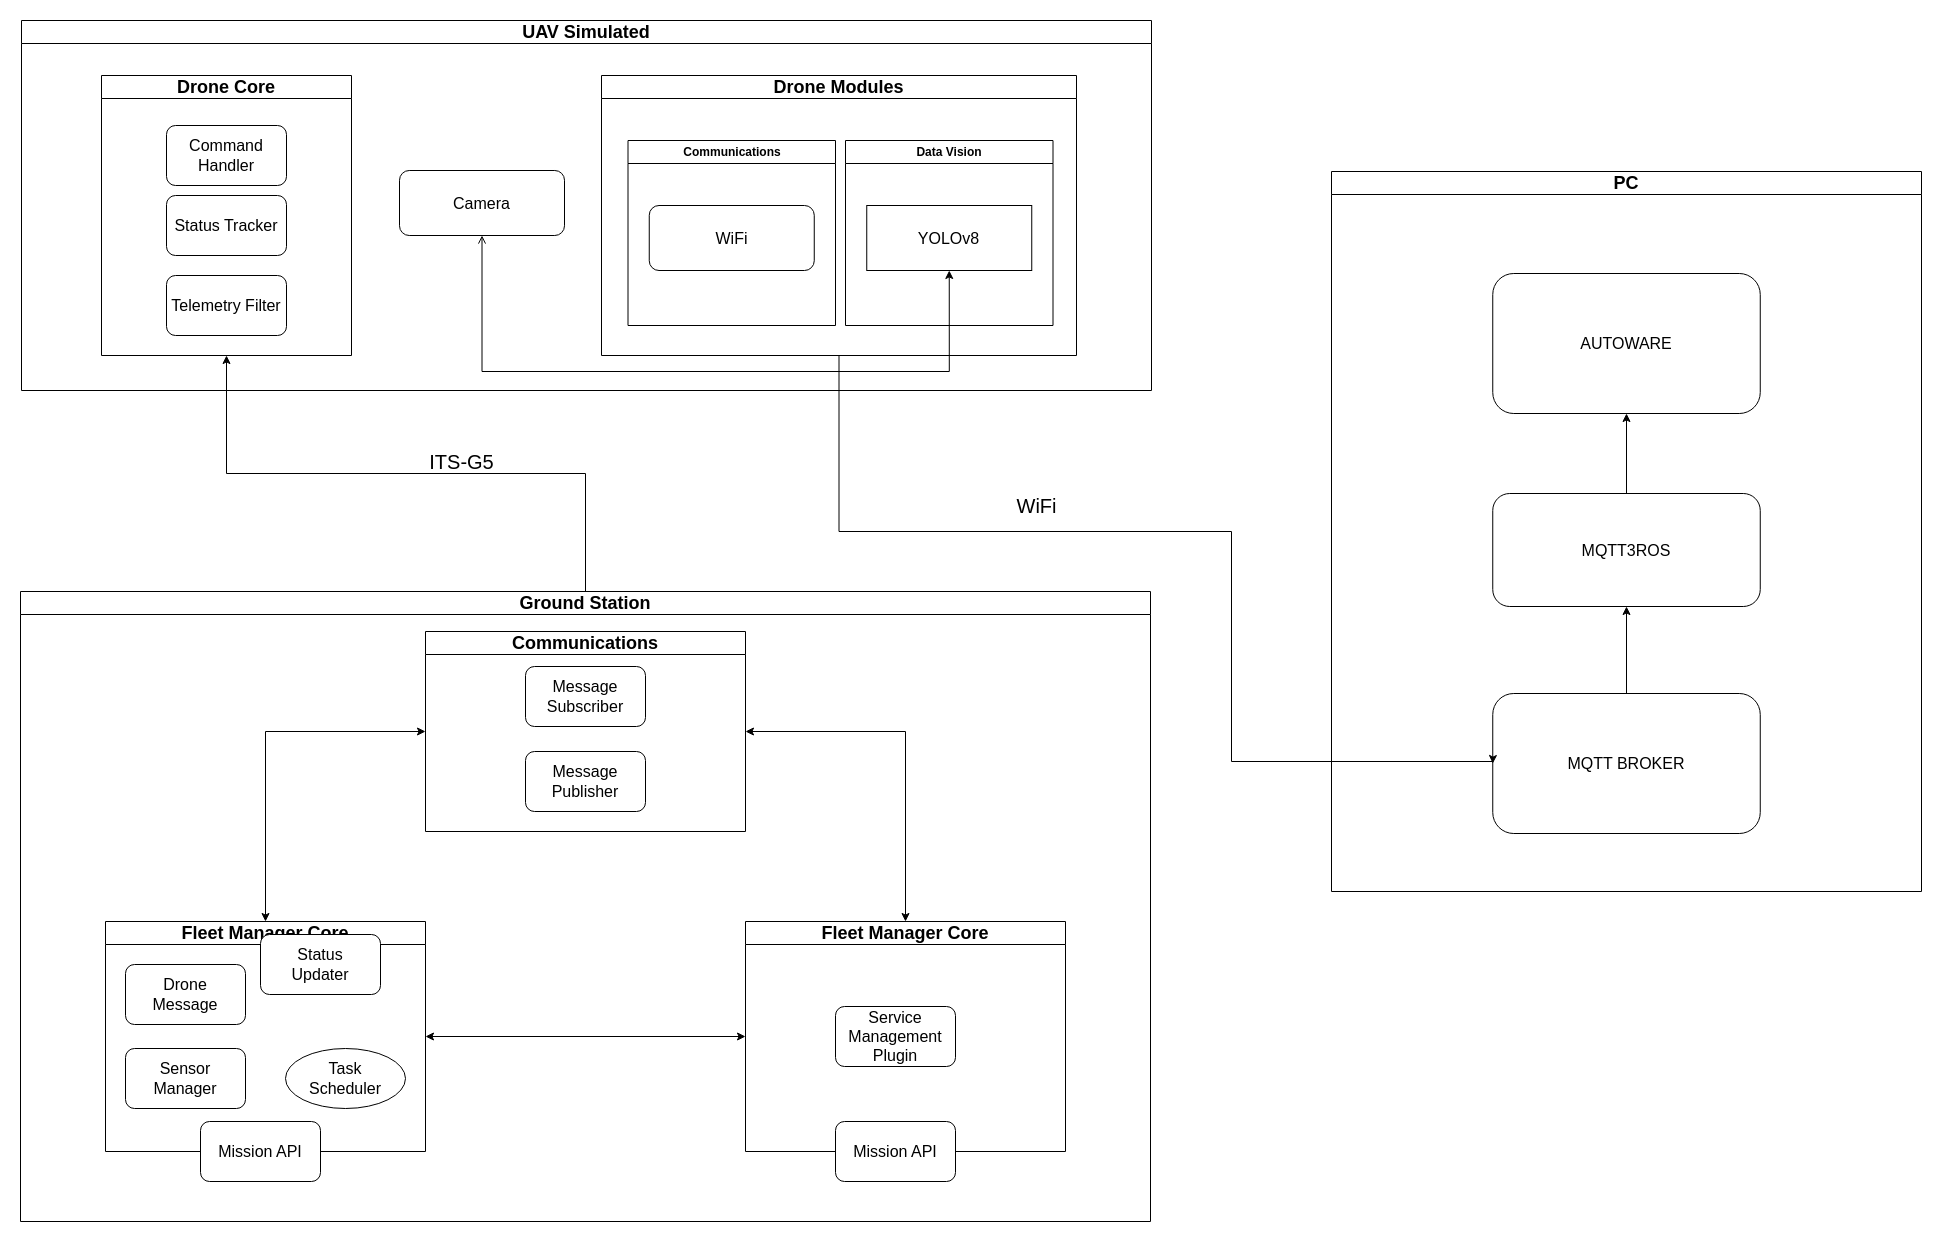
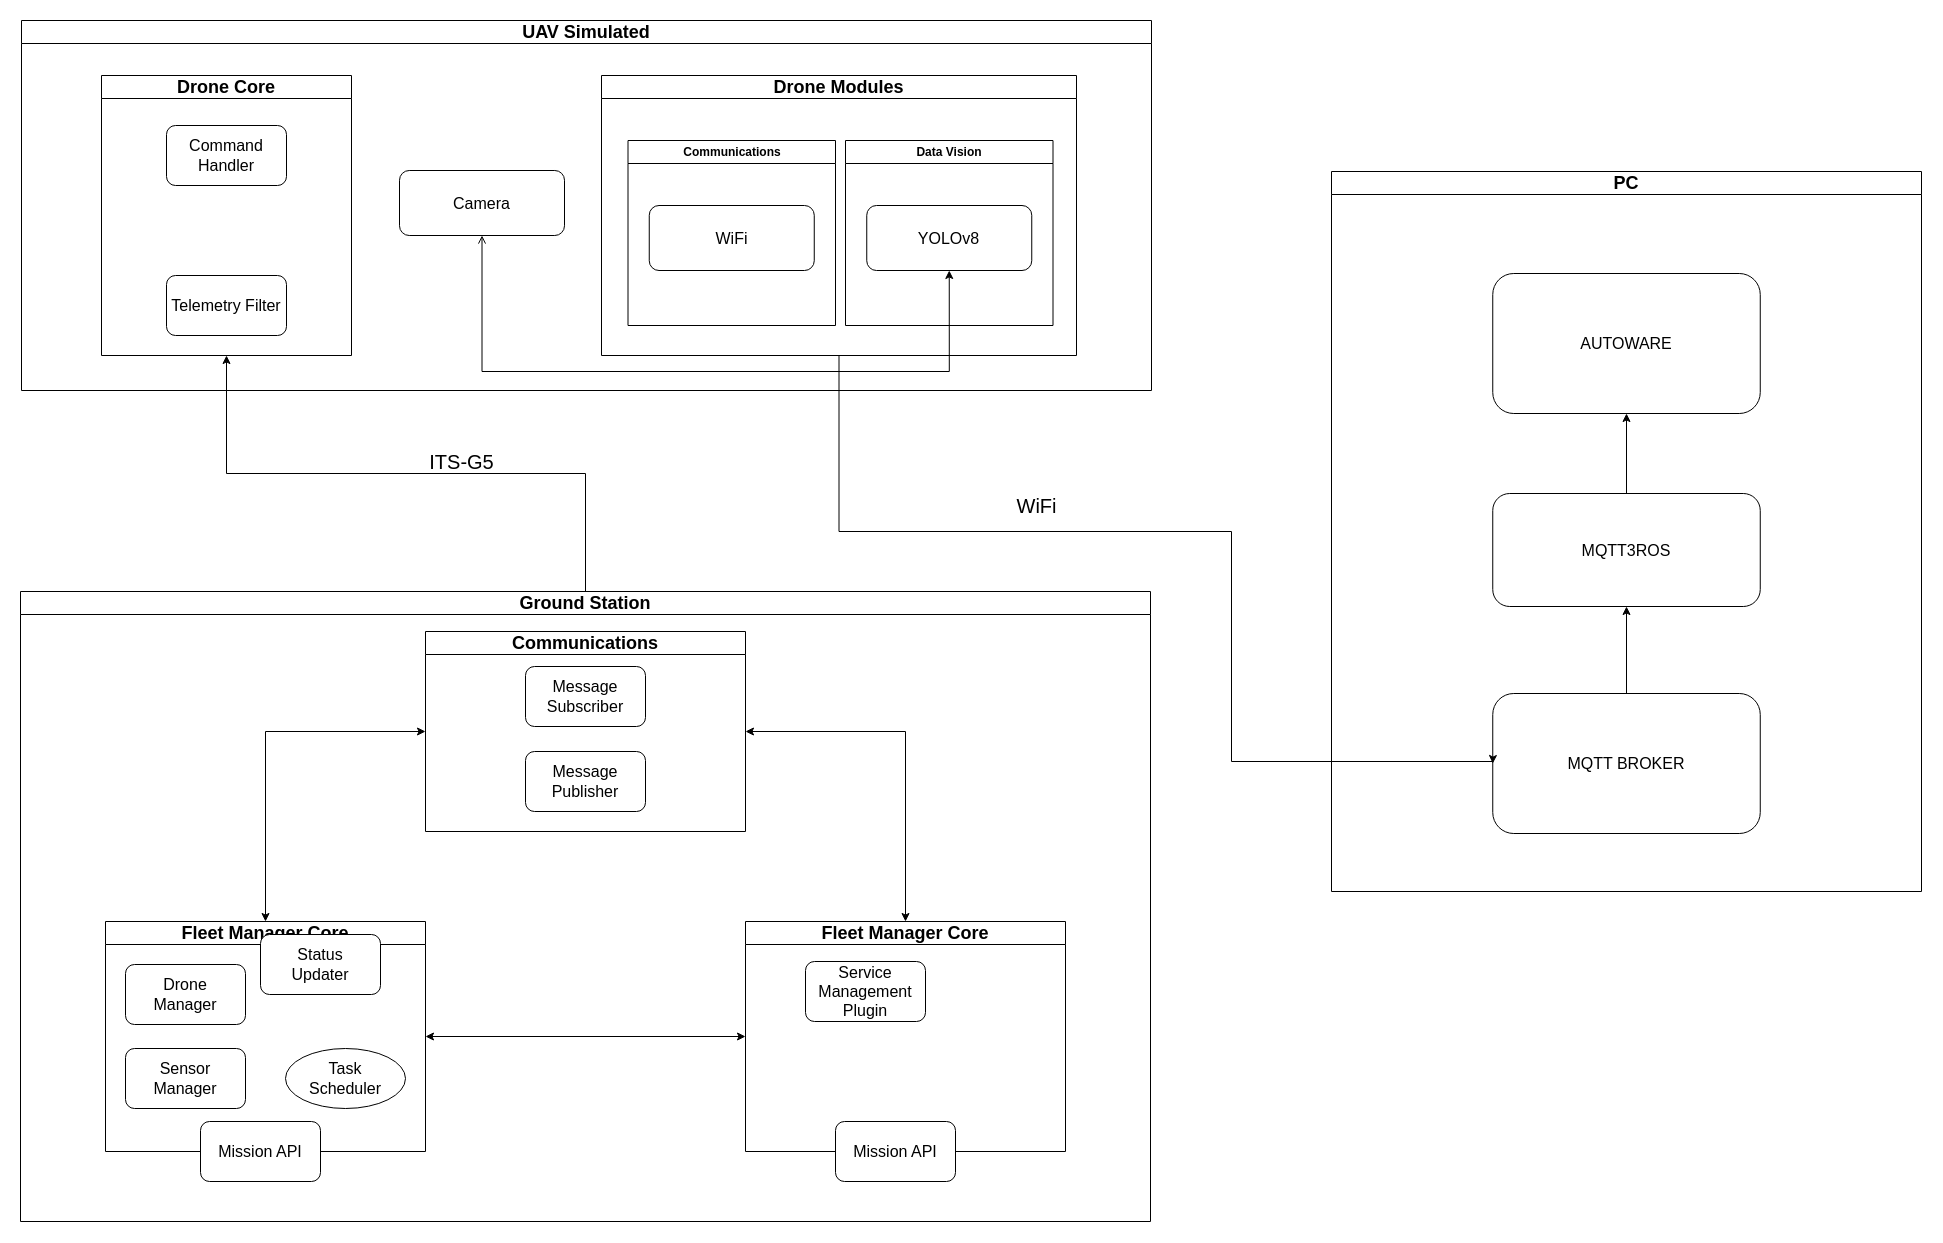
node "Status Tracker": removed
node "YOLOv8": shape rectangle -> rounded rectangle
node "Drone Message": label "Drone Message" -> "Drone Manager"
node "Service Management Plugin": moved (896, 1037) -> (866, 992)
